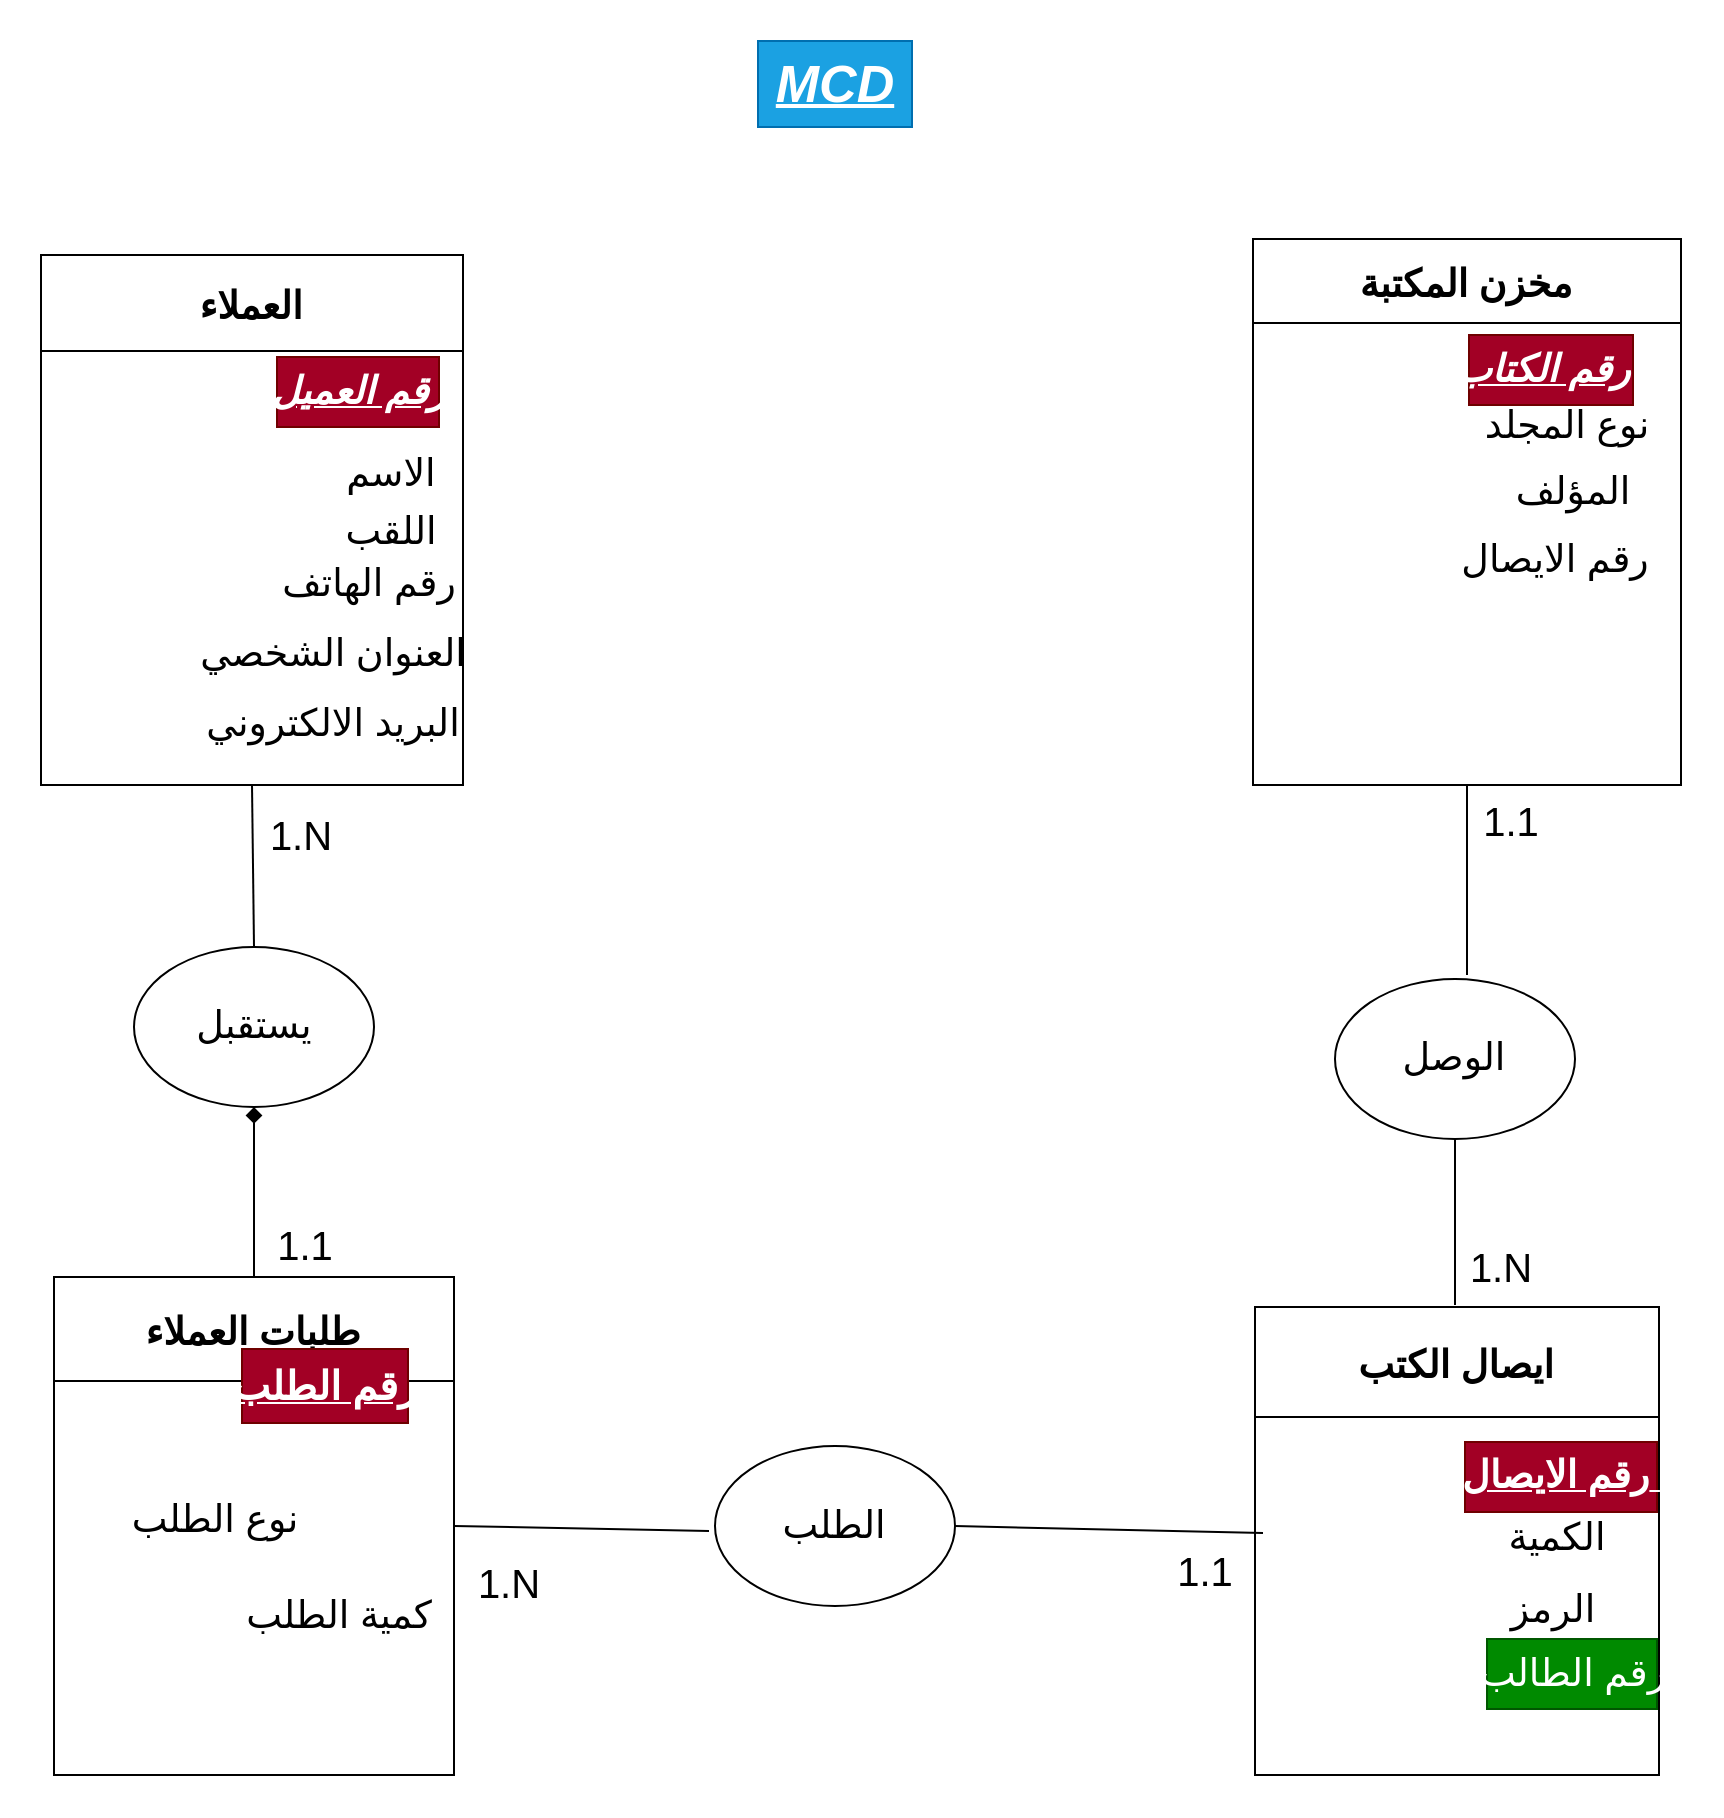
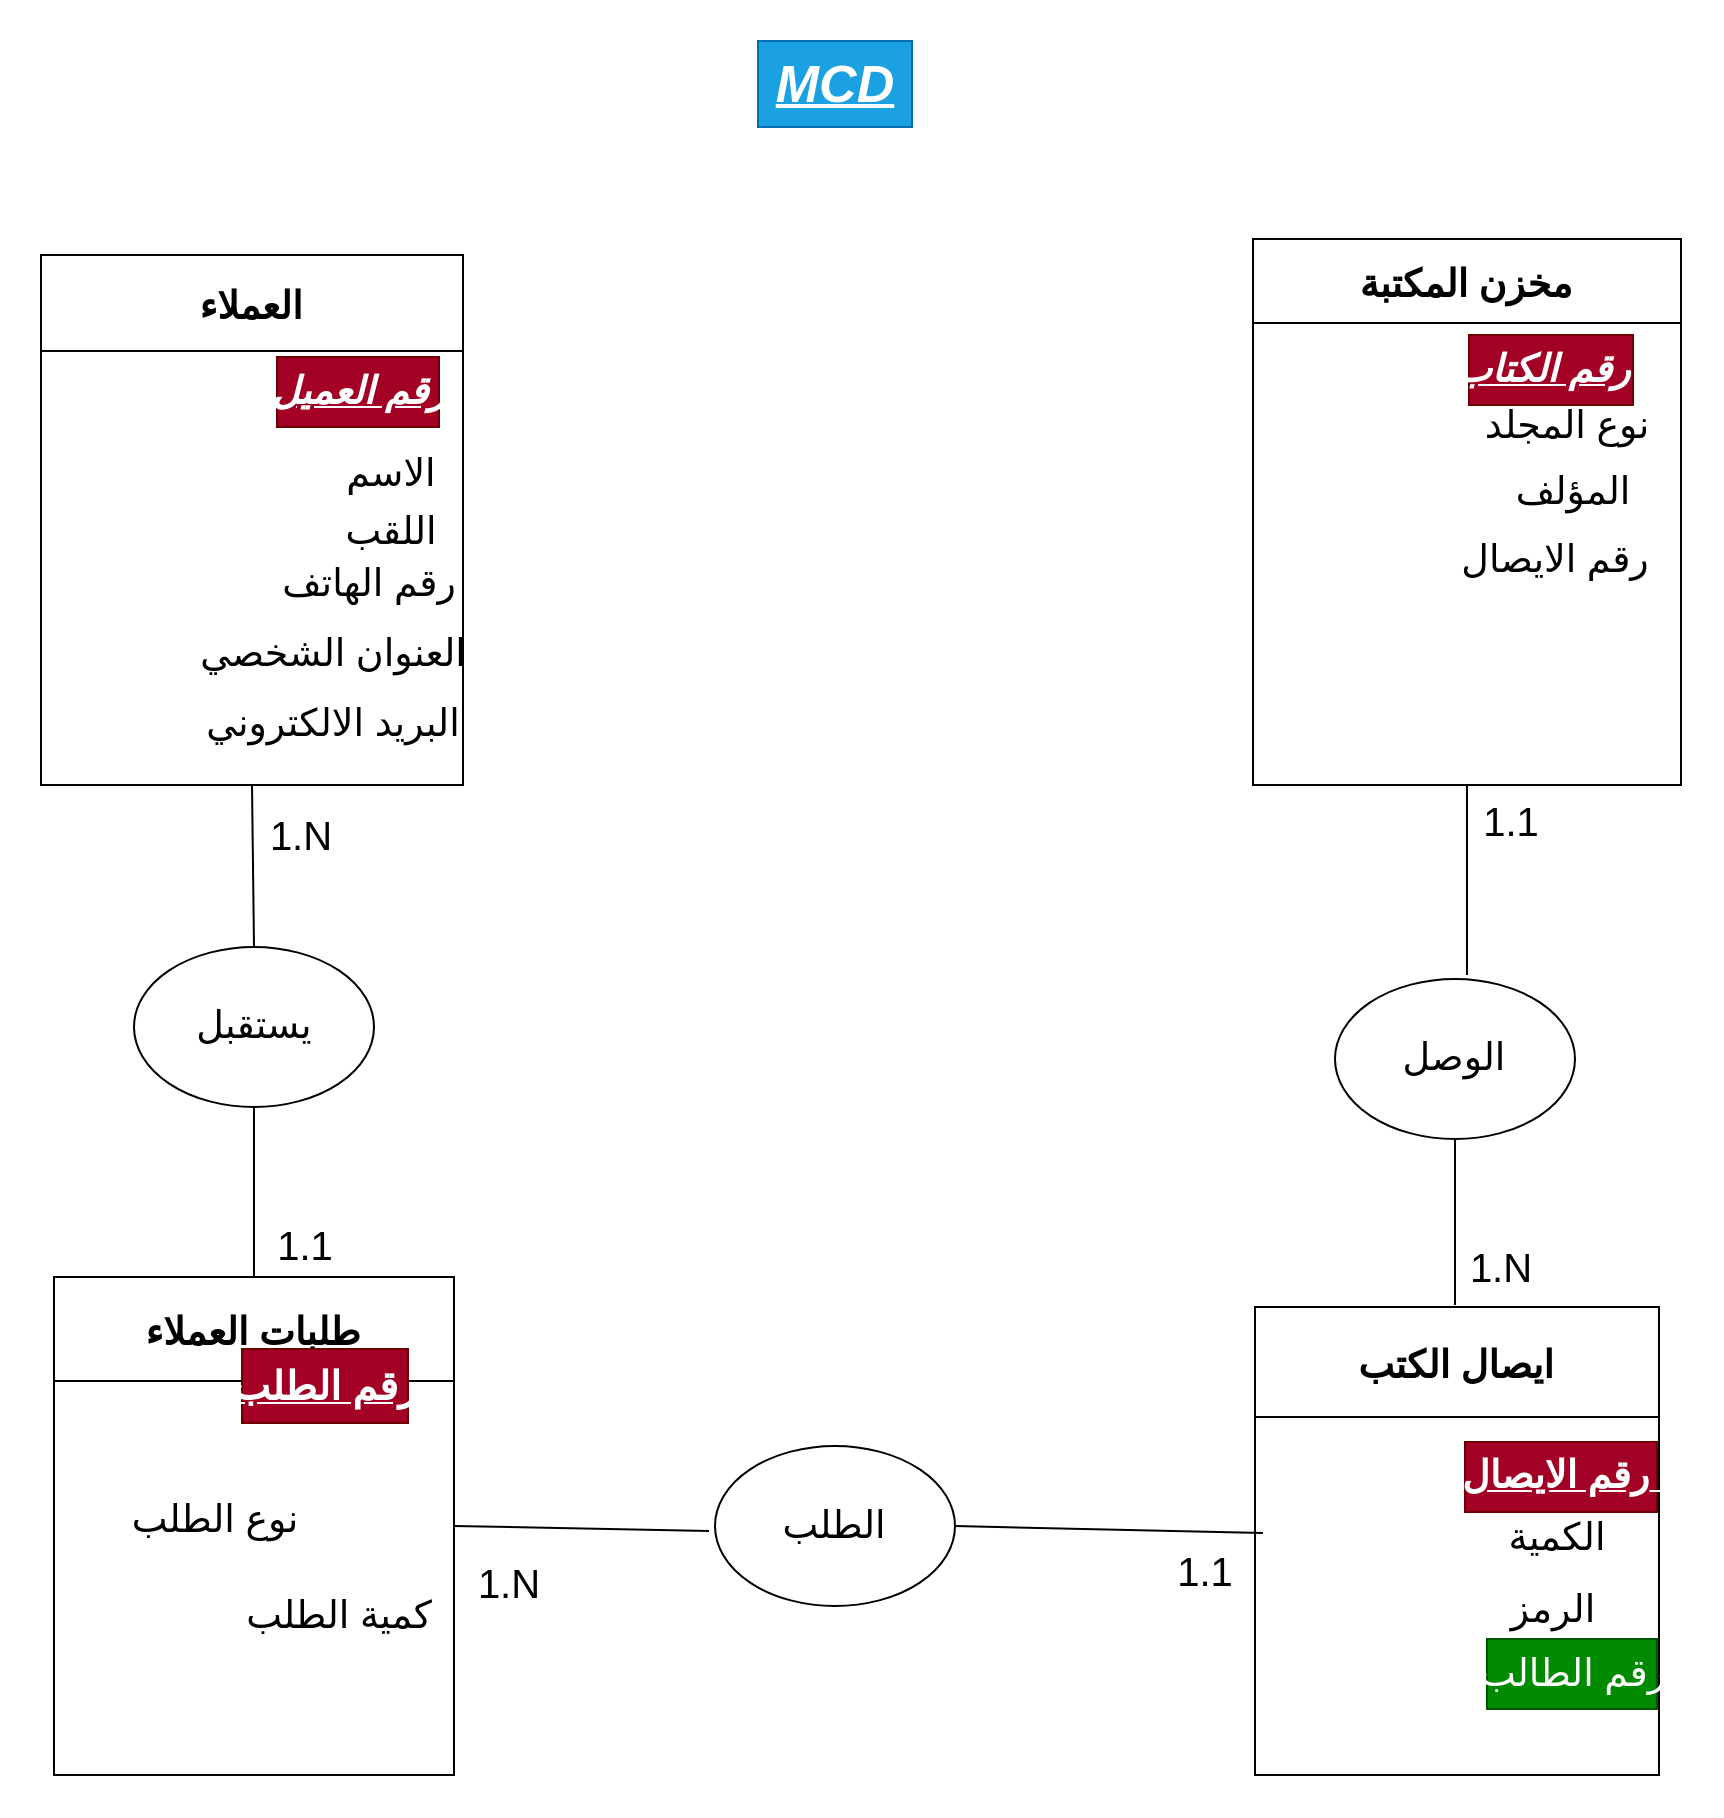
edge "طلبات العملاء" -> "يستقبل": arrowhead diamond -> none
